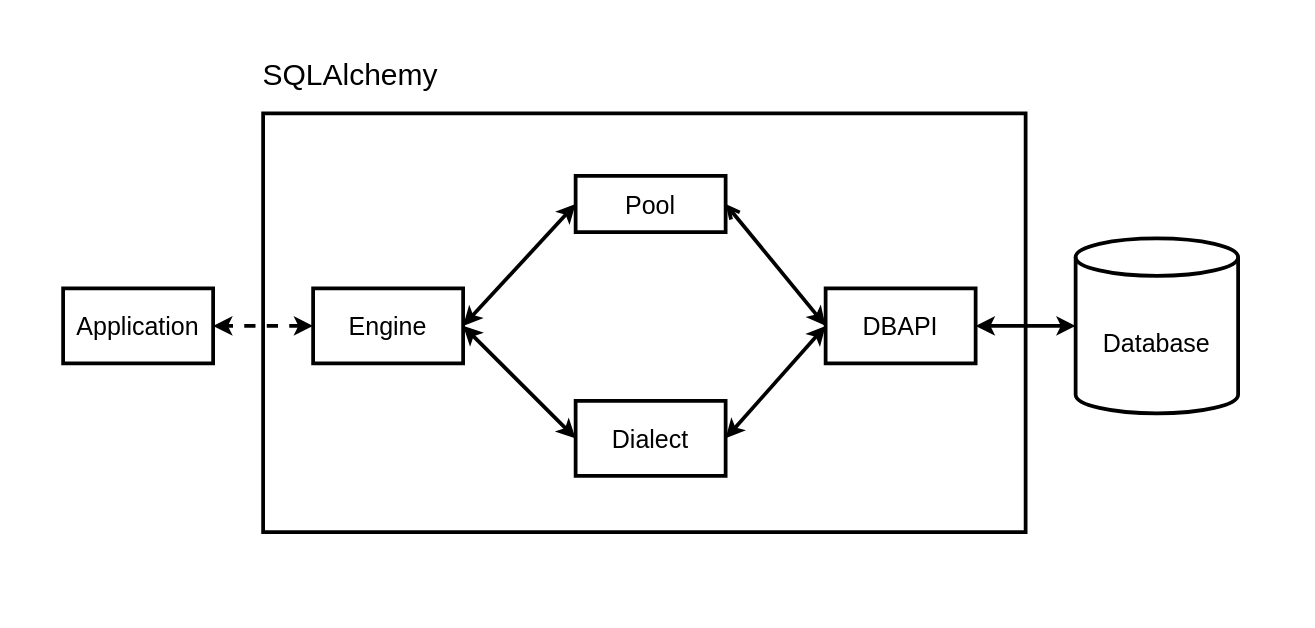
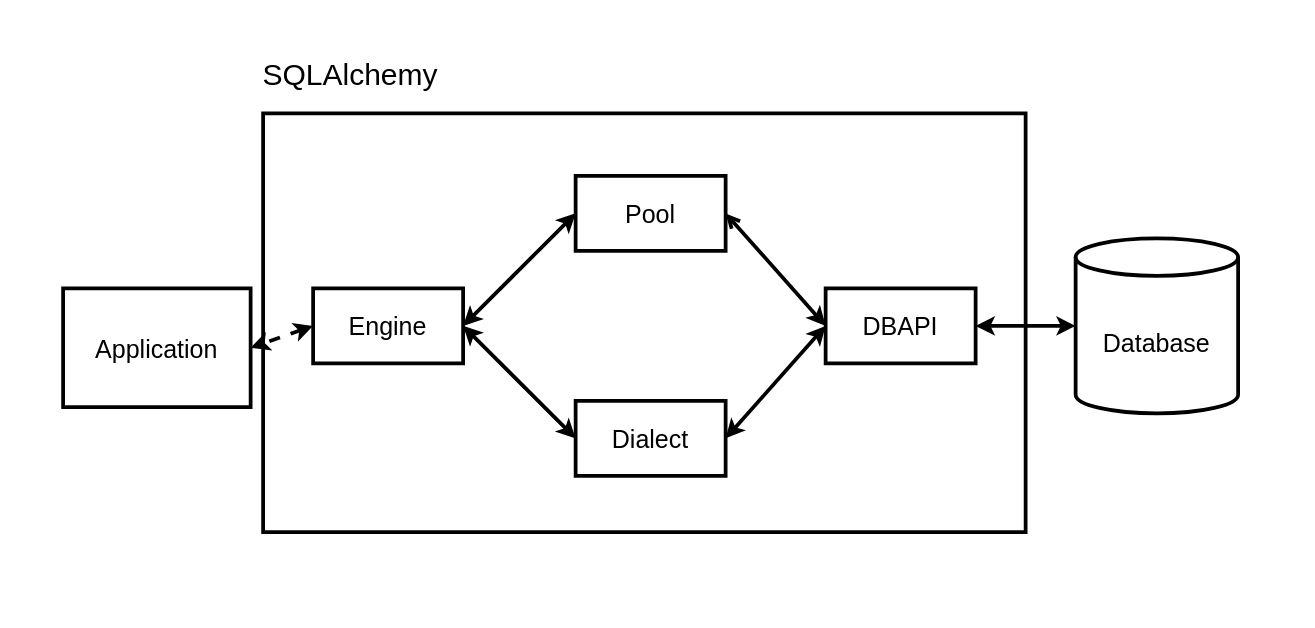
node "Pool": size 150x56 -> 150x75
node "Application": size 150x75 -> 188x119
